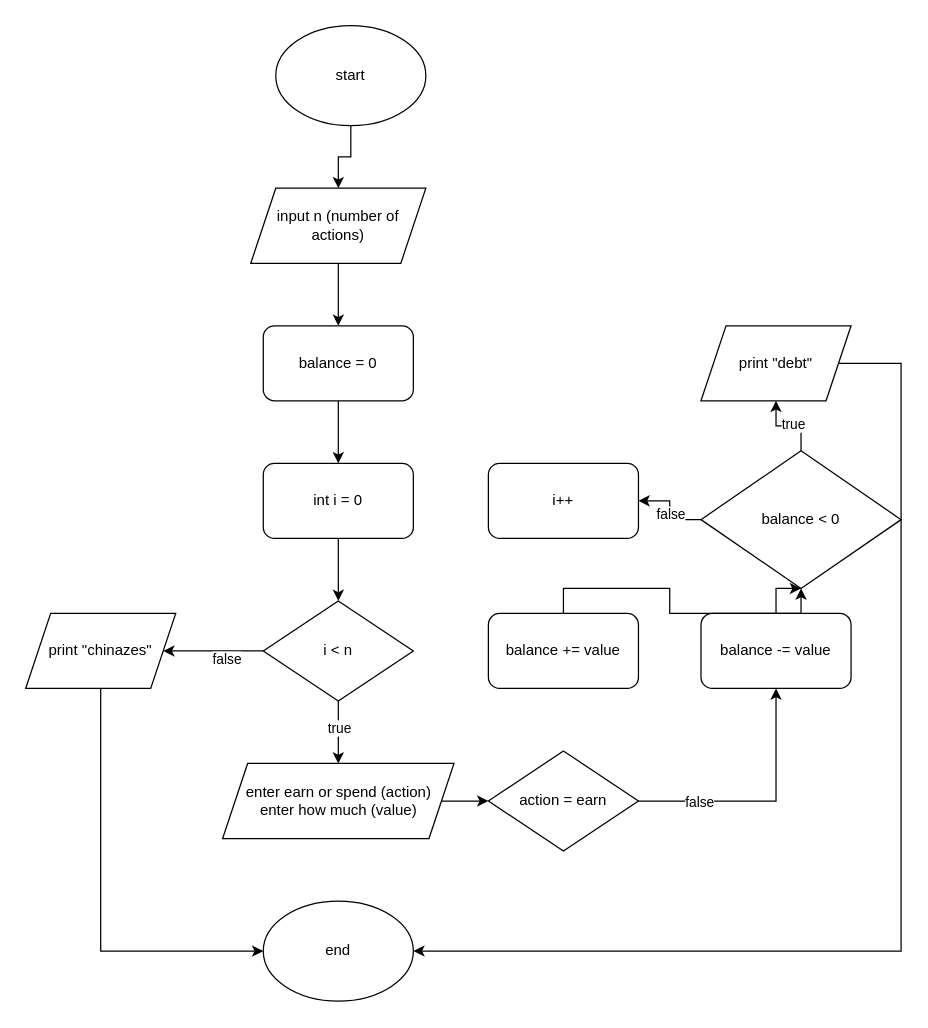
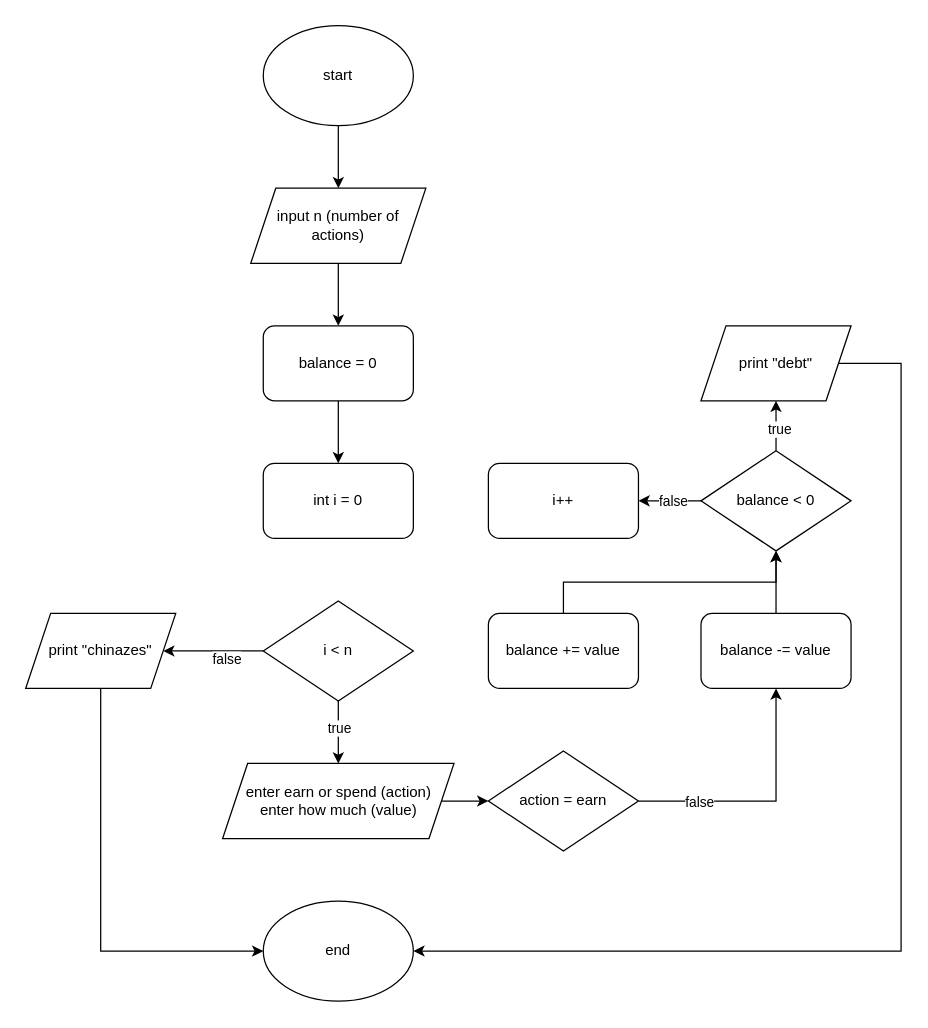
node "start": moved (351, 76) -> (338, 76)
node "balance < 0": size 200x138 -> 150x100
edge "int i = 0" -> "i < n": removed
